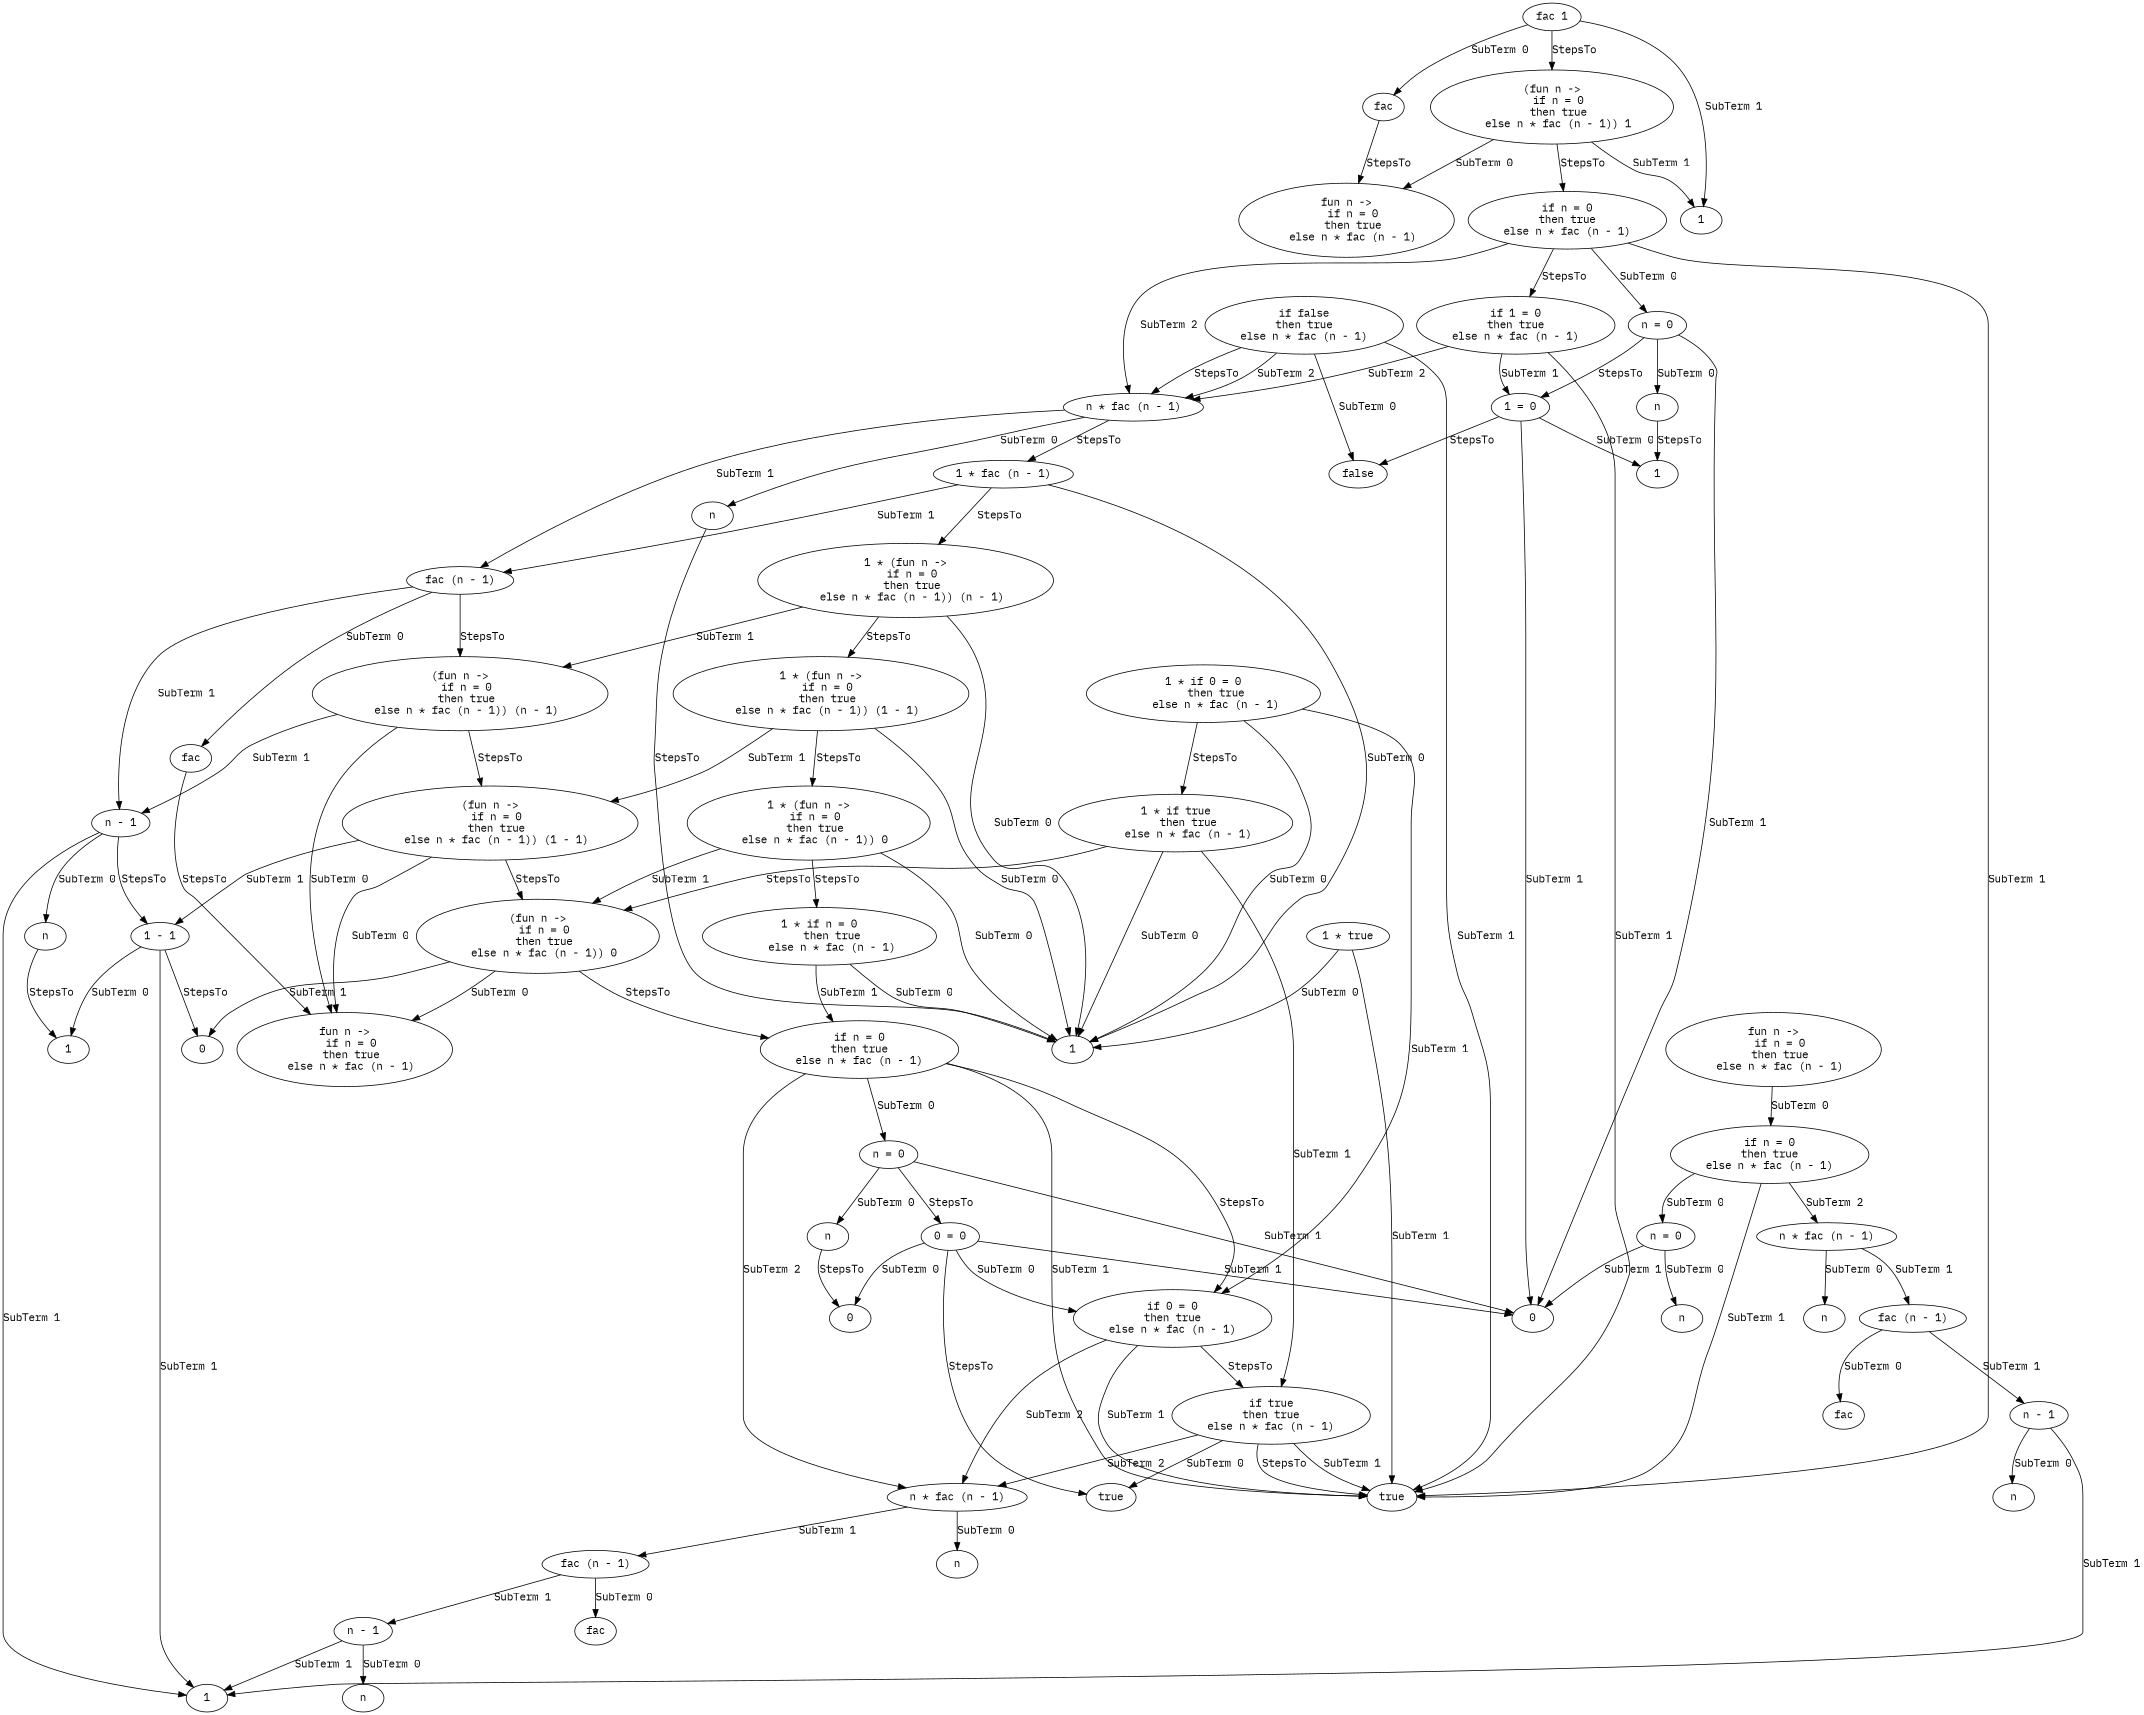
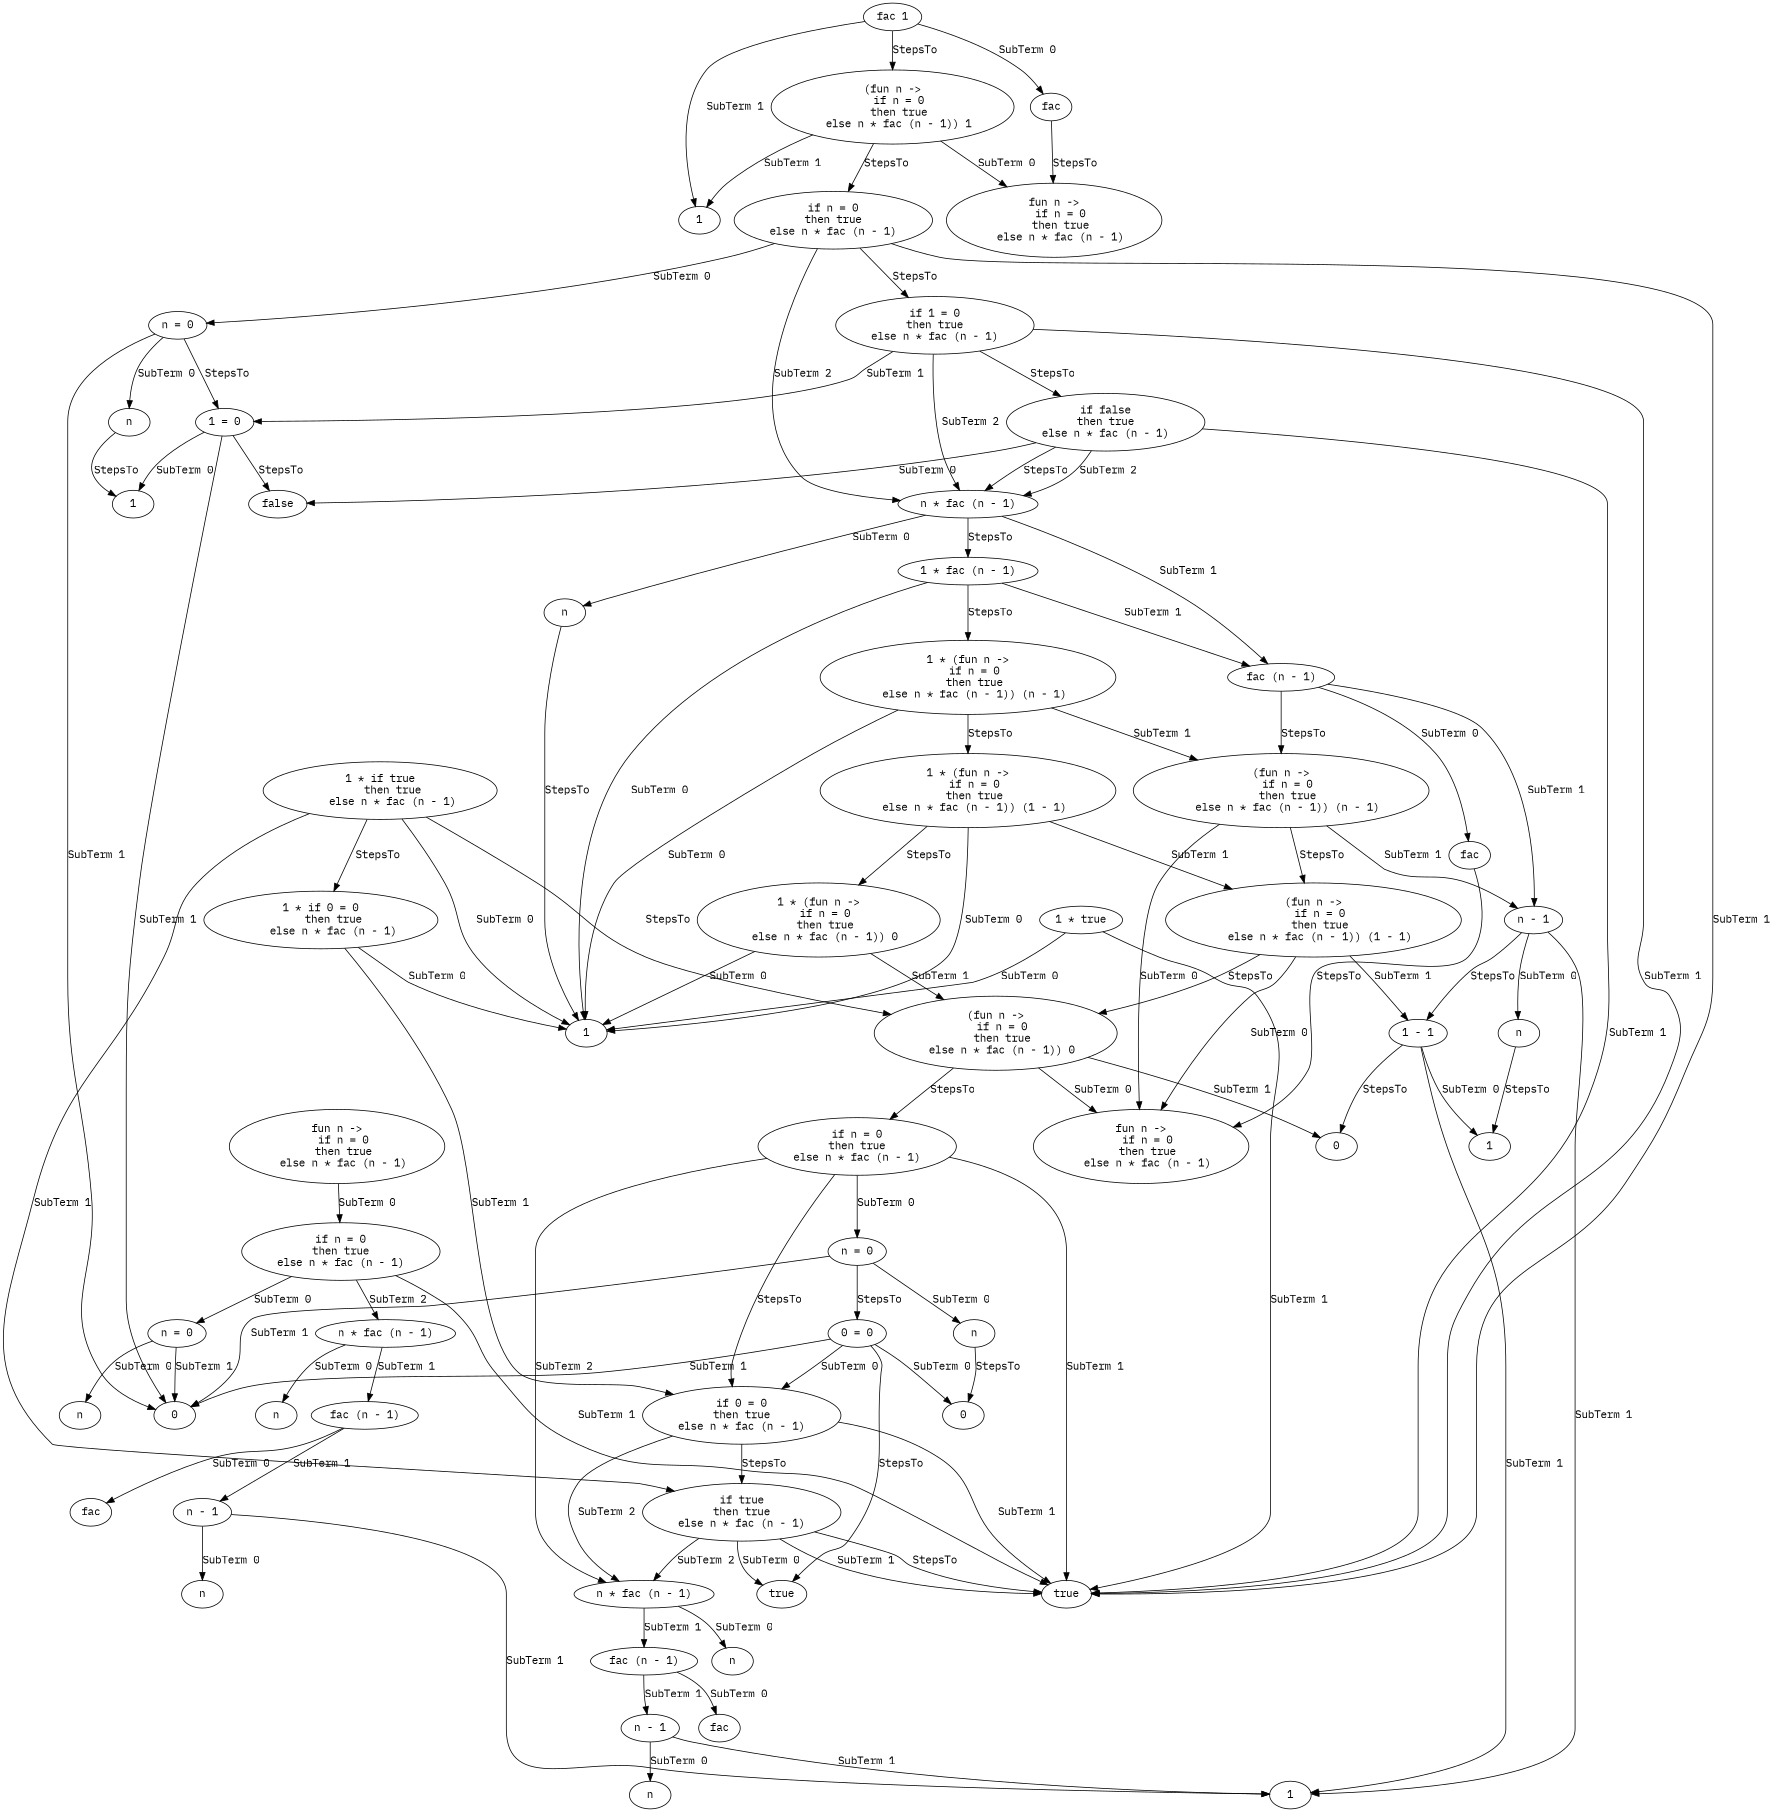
edge "if 1 = 0 then true else n * fac (n - 1)" -> "if false then true else n * fac (n - 1)": added, label "StepsTo"
edge "1 * if 0 = 0 then true else n * fac (n - 1)" -> "1 * if true then true else n * fac (n - 1)": reversed
node "1 * if n = 0 then true else n * fac (n - 1)": removed
